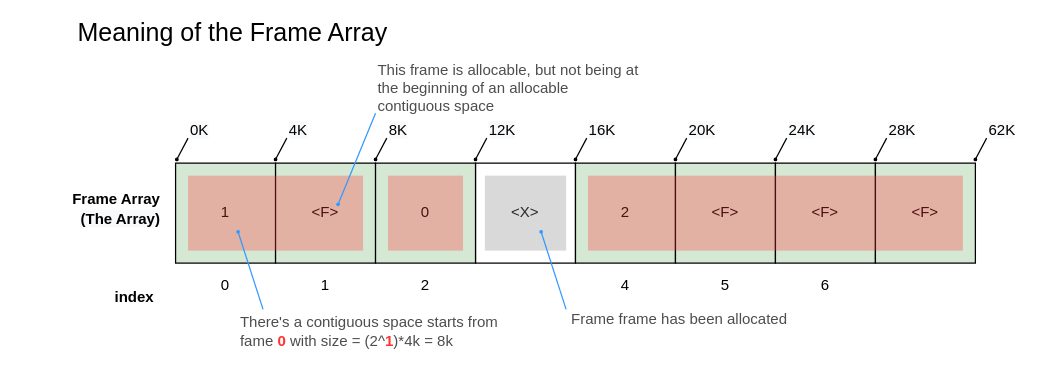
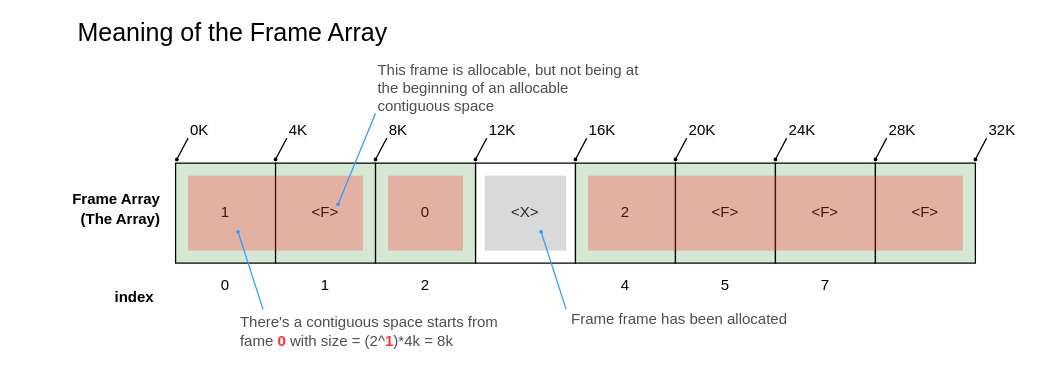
node "62K": label "62K" -> "32K"
node "6": label "6" -> "7"
